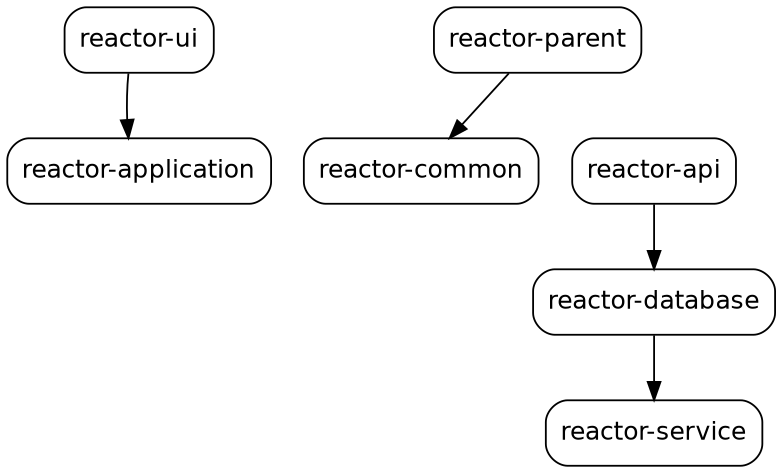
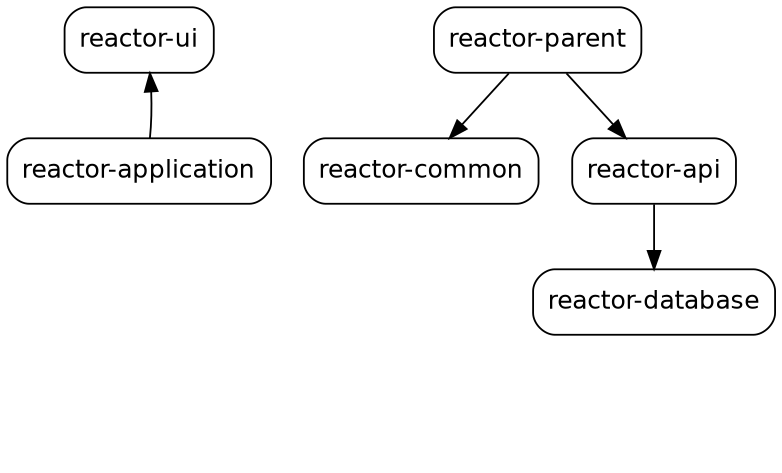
edge "reactor-ui" -> "reactor-application": reversed
edge "reactor-parent" -> "reactor-api": added
node "reactor-service": removed
